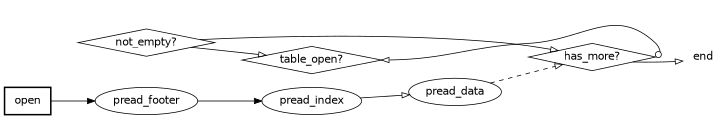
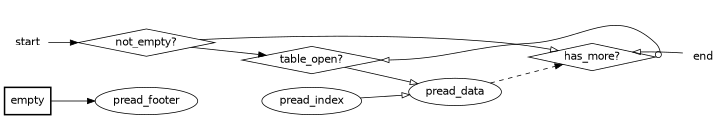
node "start": added
edge "not_empty?" -> "table_open?": arrowhead empty -> normal
edge "has_more?" -> "end": reversed
edge "table_open?" -> "pread_data": added
edge "pread_data" -> "has_more?": arrowhead empty -> normal
node "open": label "open" -> "empty"
edge "pread_footer" -> "pread_index": removed
